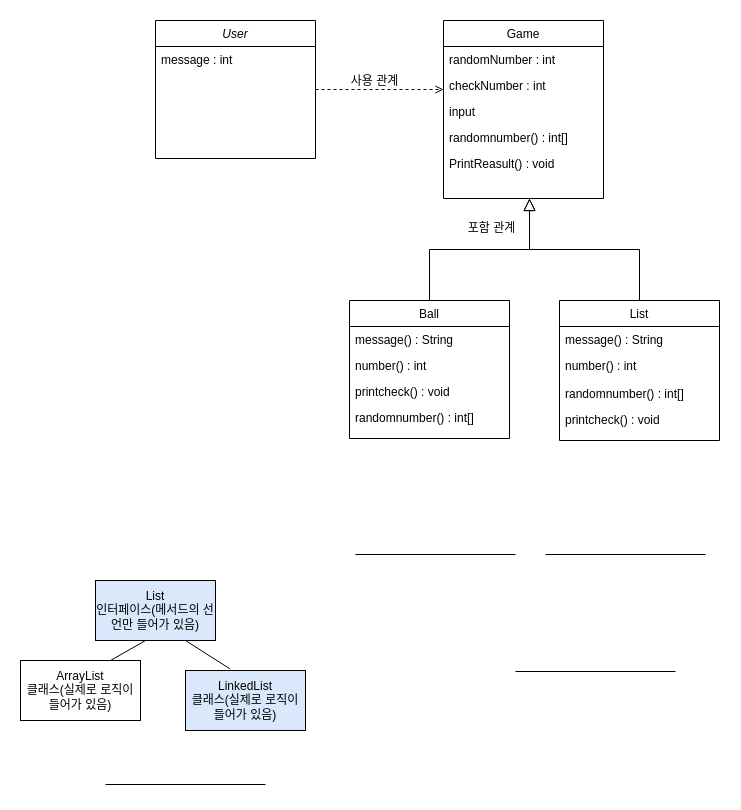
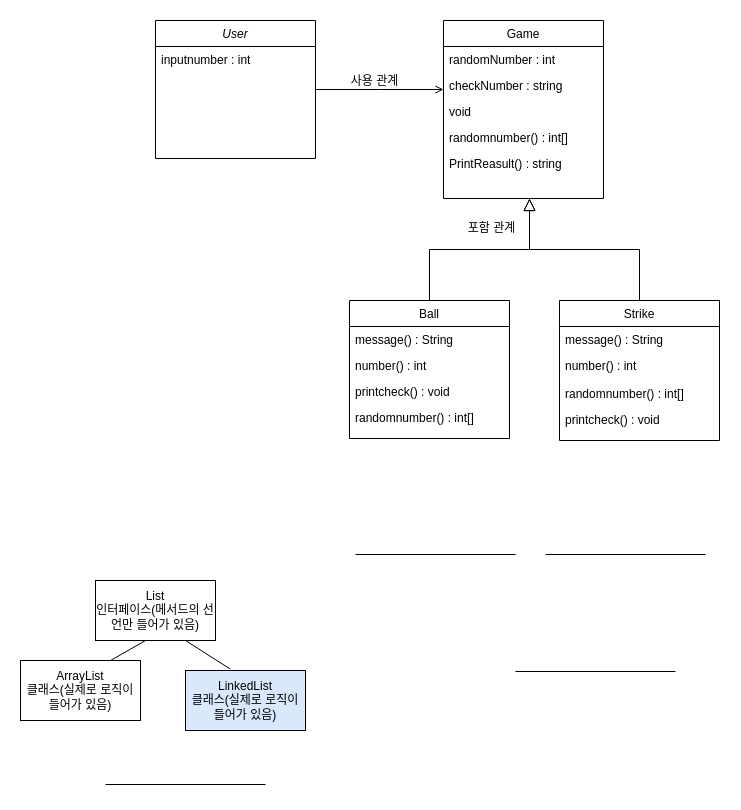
node "message : int": label "message : int" -> "inputnumber : int"
node "checkNumber : int": label "checkNumber : int" -> "checkNumber : string"
edge "User" -> "Game": style dashed -> solid
node "input": label "input" -> "void"
node "PrintReasult() : void": label "PrintReasult() : void" -> "PrintReasult() : string"
node "List": label "List" -> "Strike"
node "List 인터페이스(메서드의 선언만 들어가 있음)": fillcolor #dae8fc -> #ffffff
